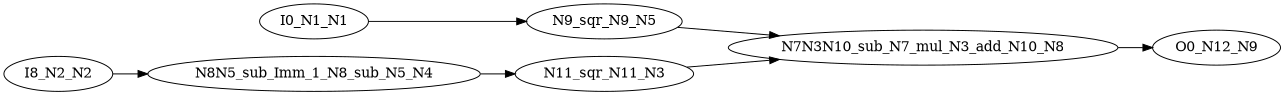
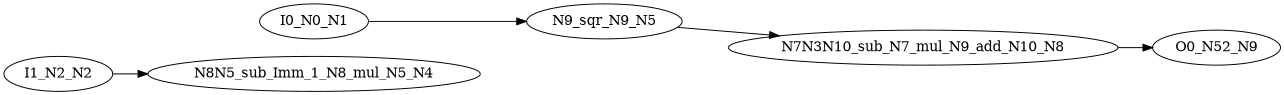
node "I0_N1_N1": label "I0_N1_N1" -> "I0_N0_N1"
node "N7N3N10_sub_N7_mul_N3_add_N10_N8": label "N7N3N10_sub_N7_mul_N3_add_N10_N8" -> "N7N3N10_sub_N7_mul_N9_add_N10_N8"
node "O0_N12_N9": label "O0_N12_N9" -> "O0_N52_N9"
node "I8_N2_N2": label "I8_N2_N2" -> "I1_N2_N2"
node "N8N5_sub_Imm_1_N8_sub_N5_N4": label "N8N5_sub_Imm_1_N8_sub_N5_N4" -> "N8N5_sub_Imm_1_N8_mul_N5_N4"
node "N11_sqr_N11_N3": removed
